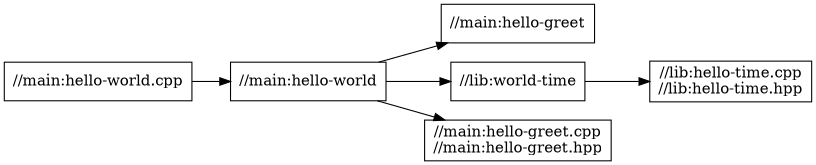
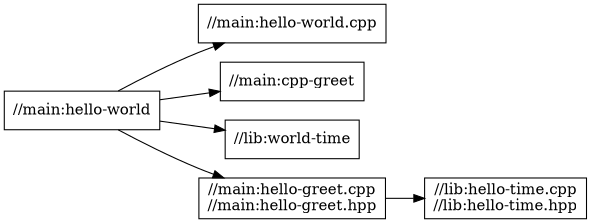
node "//main:hello-greet": label "//main:hello-greet" -> "//main:cpp-greet"
edge "//main:hello-world.cpp" -> "//main:hello-world": reversed
edge "//lib:world-time" -> "//lib:hello-time.cpp //lib:hello-time.hpp": now "//main:hello-greet.cpp //main:hello-greet.hpp" -> "//lib:hello-time.cpp //lib:hello-time.hpp"
